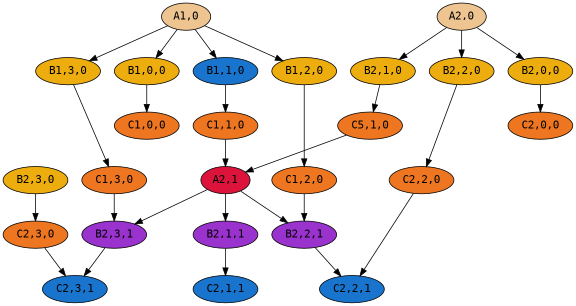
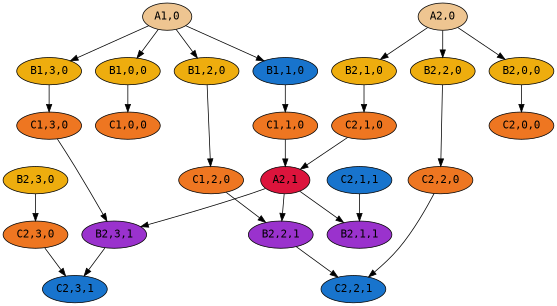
node "C5,1,0": label "C5,1,0" -> "C2,1,0"
edge "B2,1,1" -> "C2,1,1": reversed
